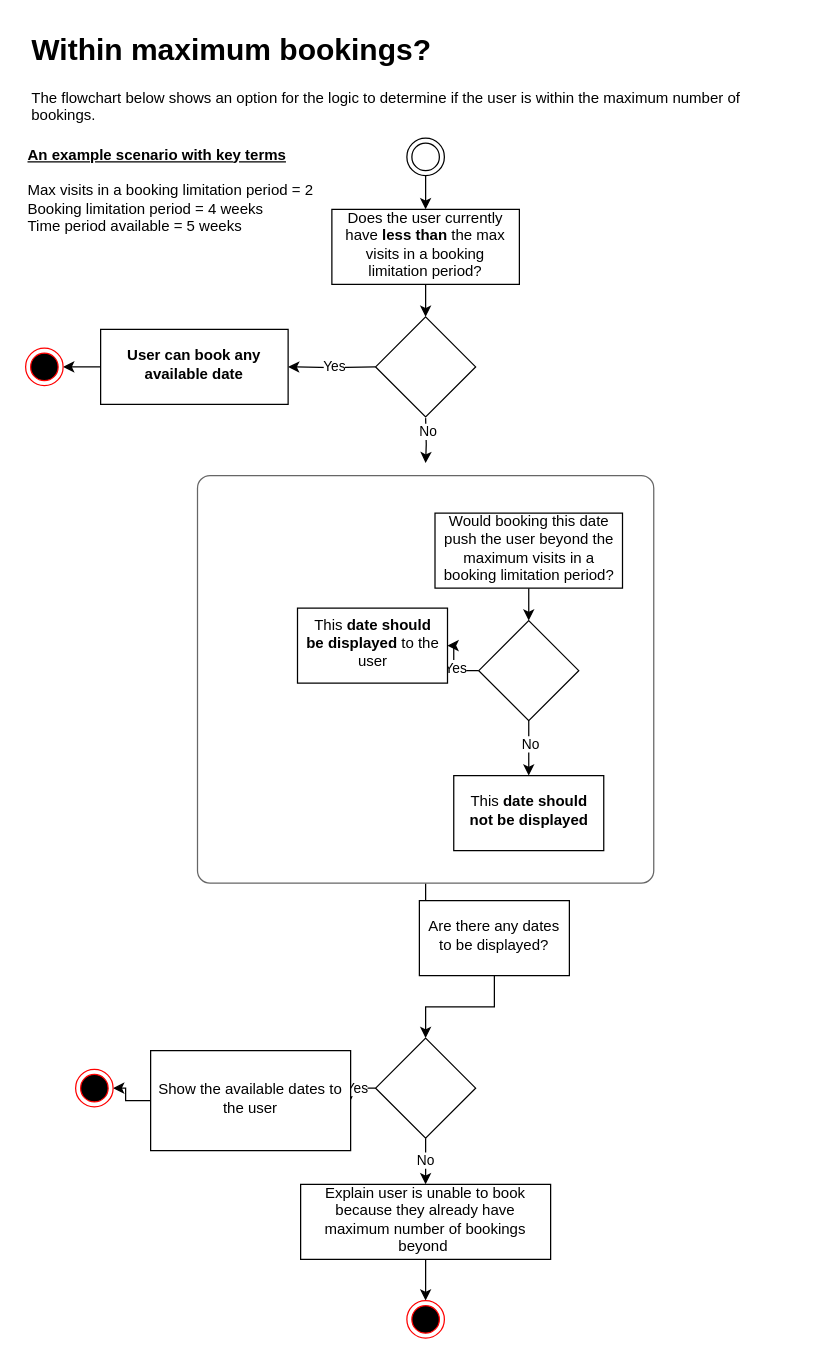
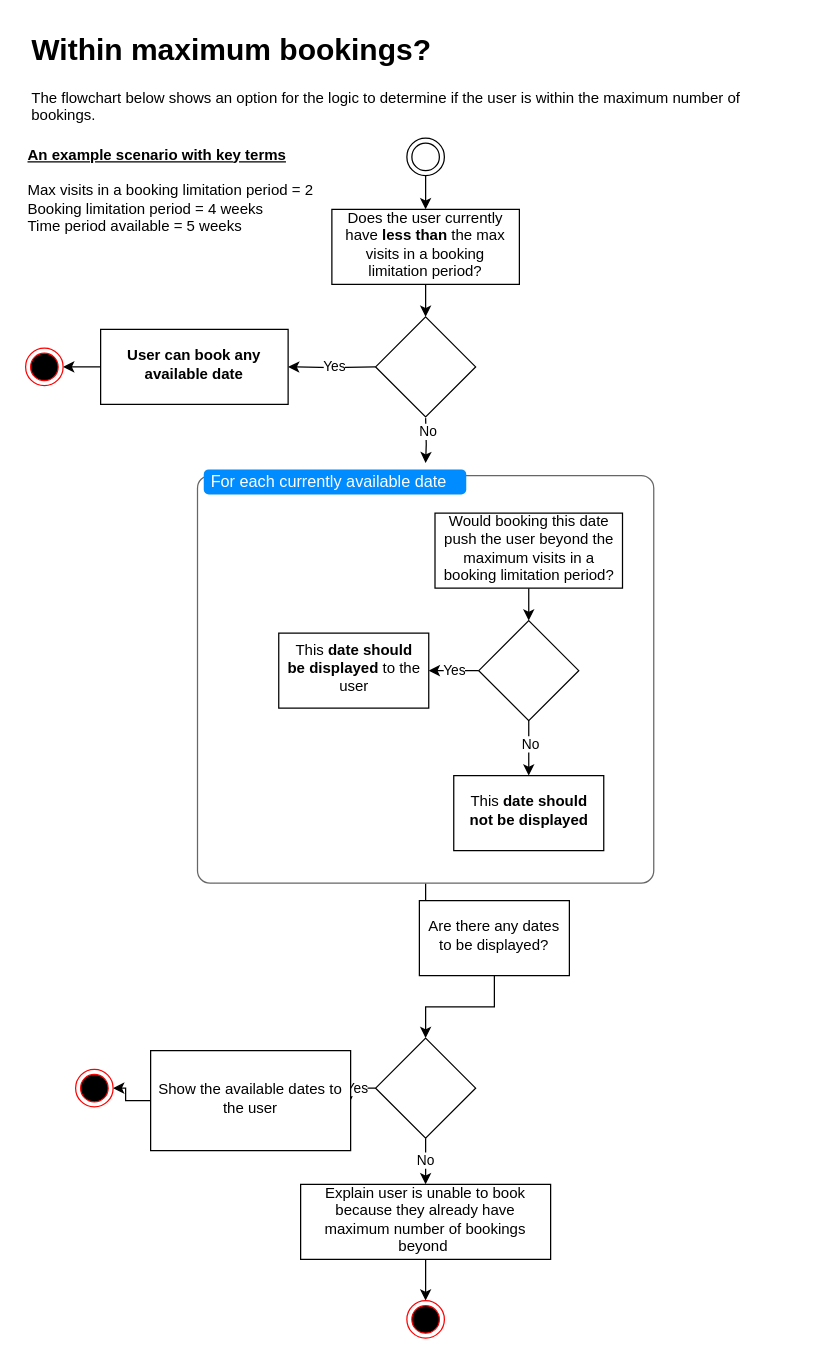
node "For each currently available date": added
node "This date should be displayed to the user": moved (373, 646) -> (354, 671)
